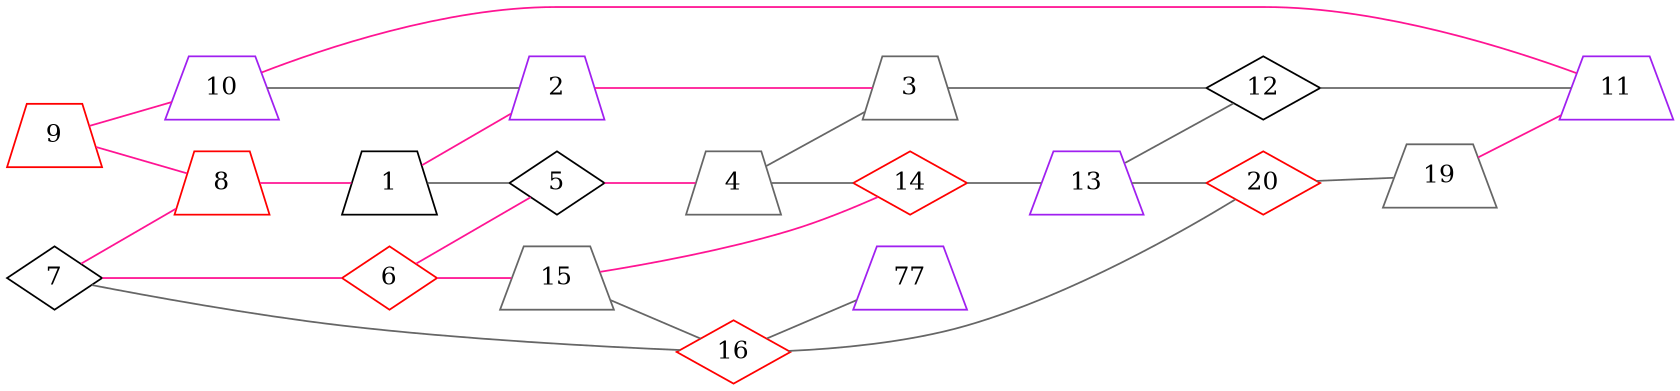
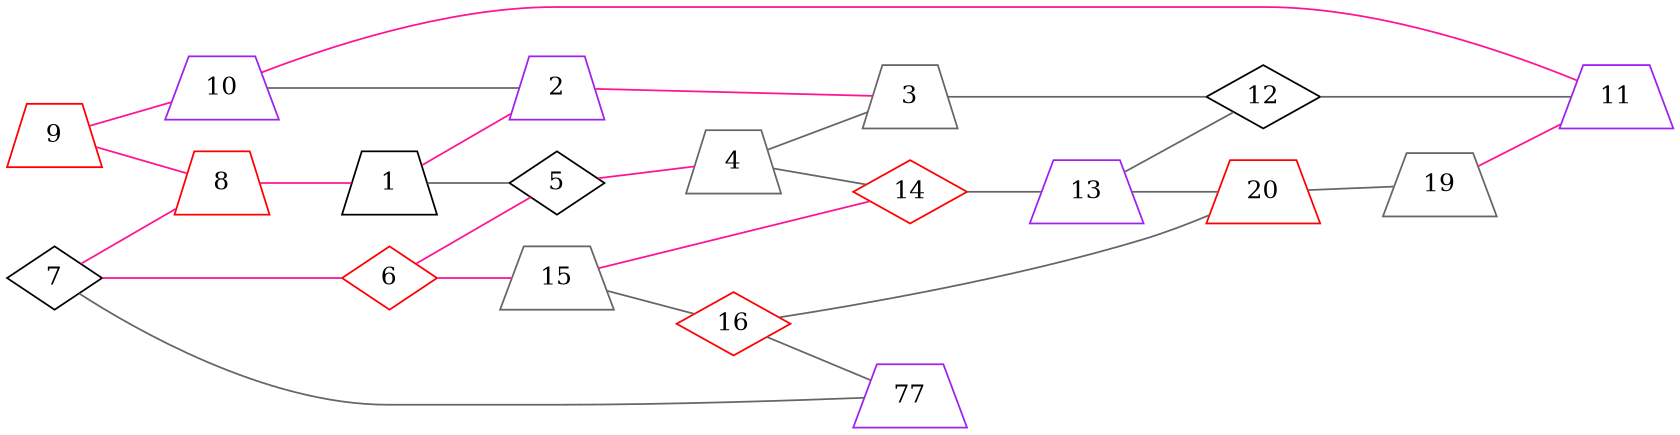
node "20": shape diamond -> trapezium
edge "7" -- "16": now "7" -- "77"
